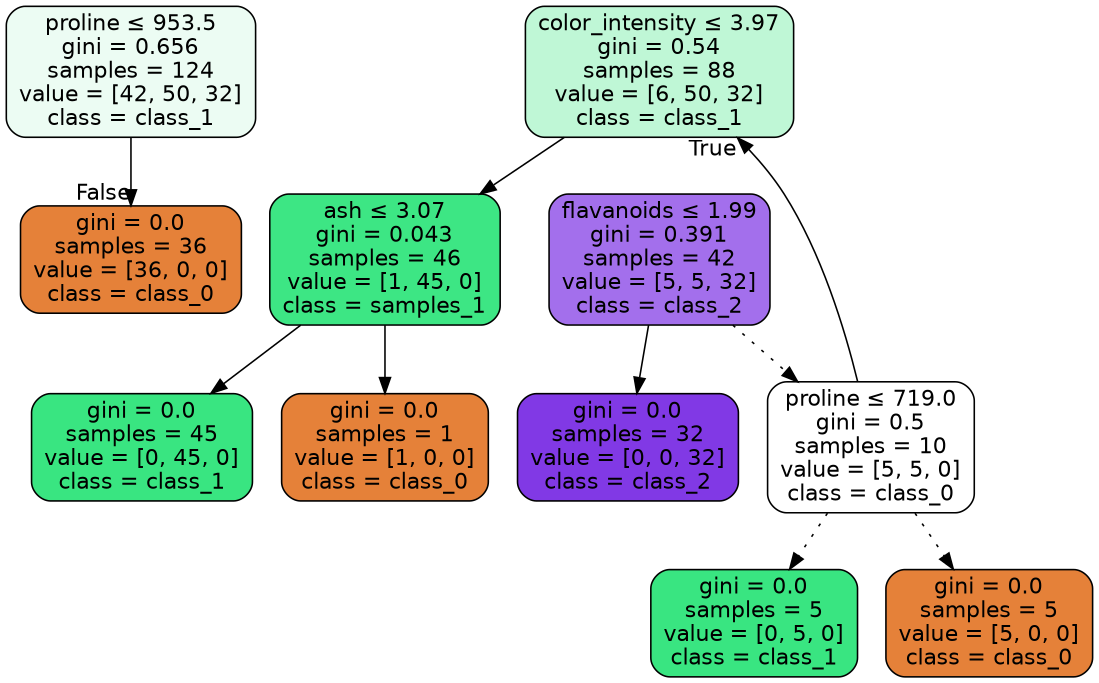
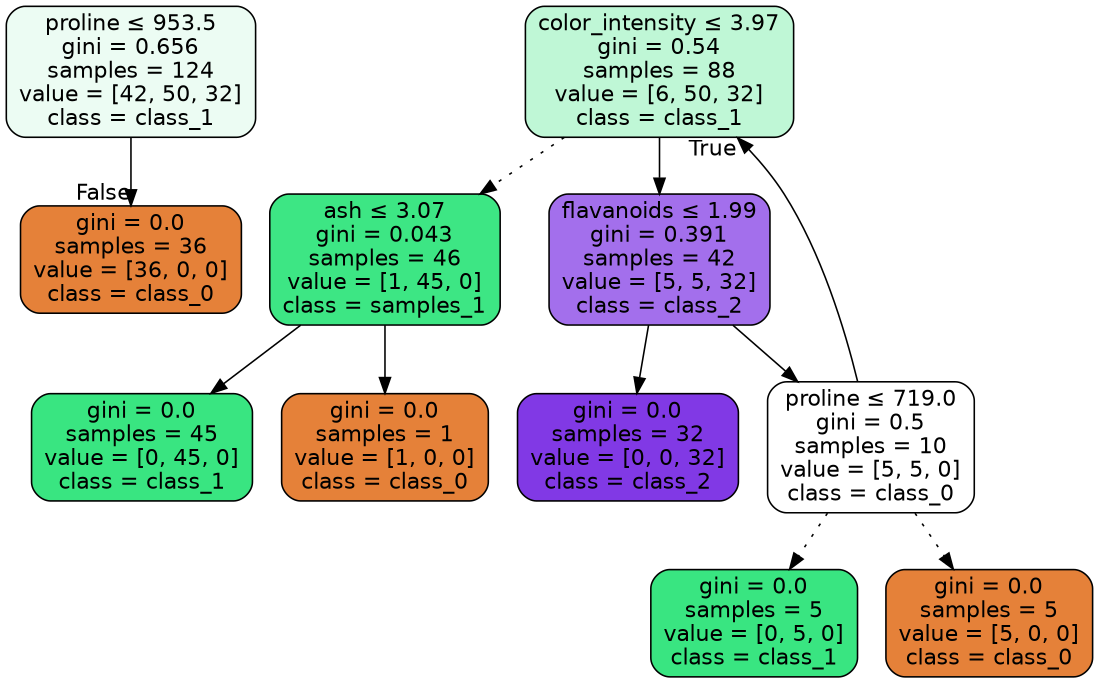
edge "color_intensity ≤ 3.97" -> "flavanoids ≤ 1.99": added
edge "color_intensity ≤ 3.97" -> "ash ≤ 3.07": style solid -> dotted
edge "flavanoids ≤ 1.99" -> "proline ≤ 719.0": style dotted -> solid
